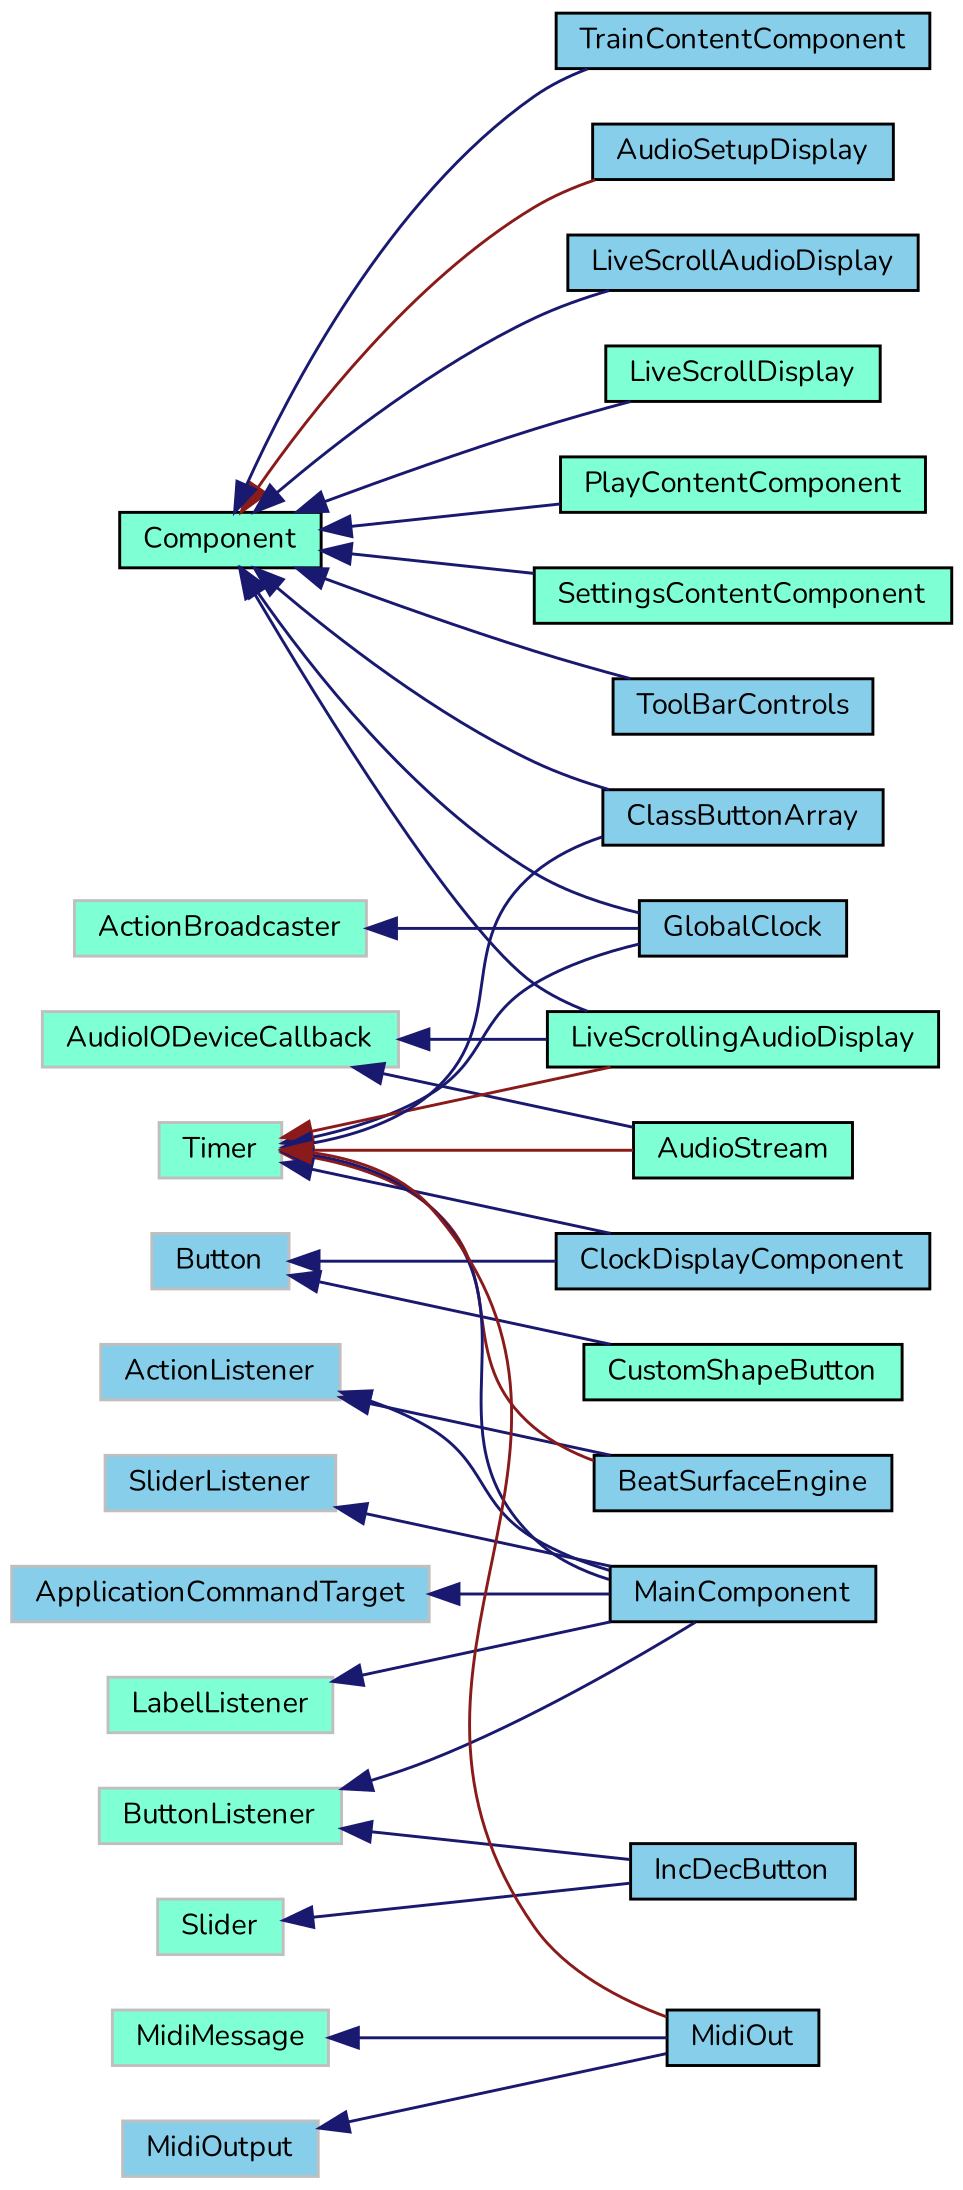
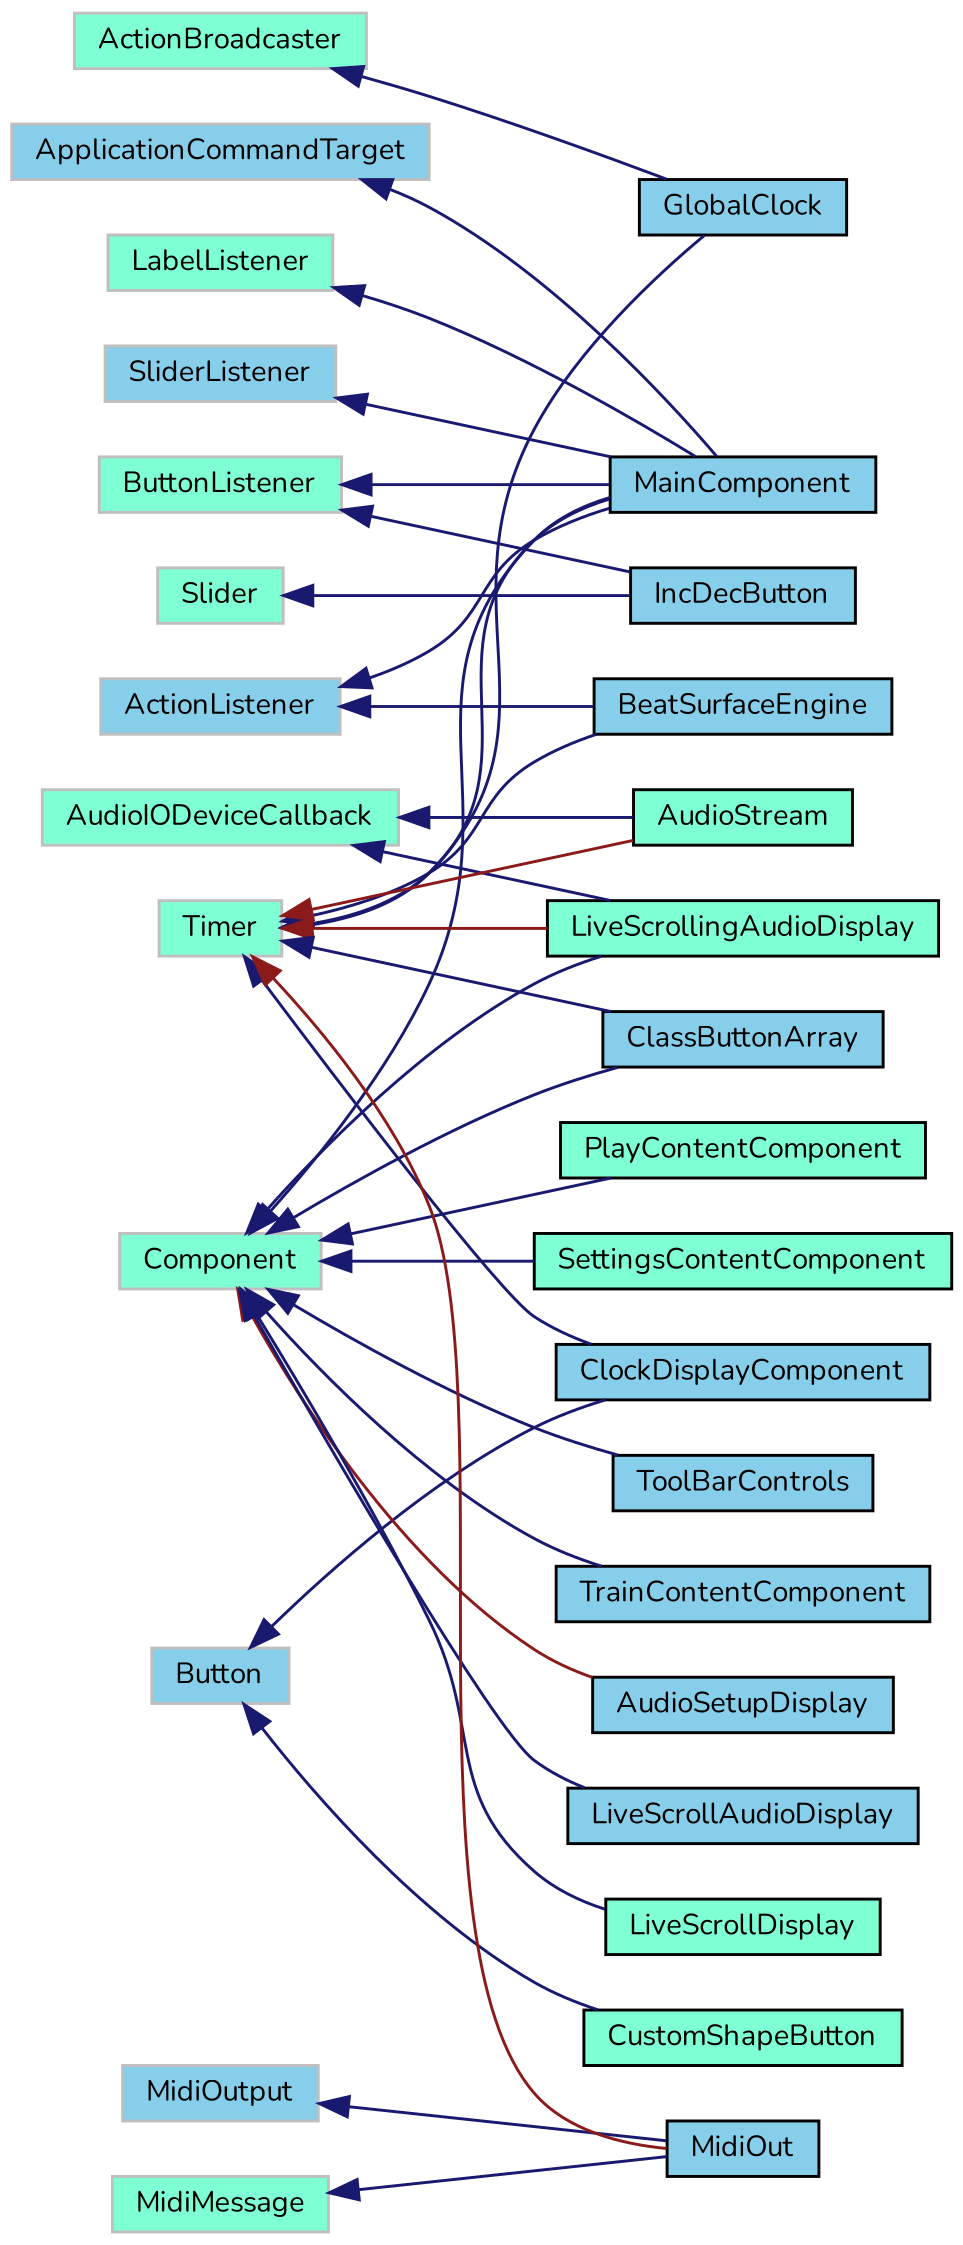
node "Component": color black -> grey75
edge "GlobalClock" -> "Component": now "MainComponent" -> "Component"
edge "BeatSurfaceEngine" -> "Timer": color firebrick4 -> midnightblue
